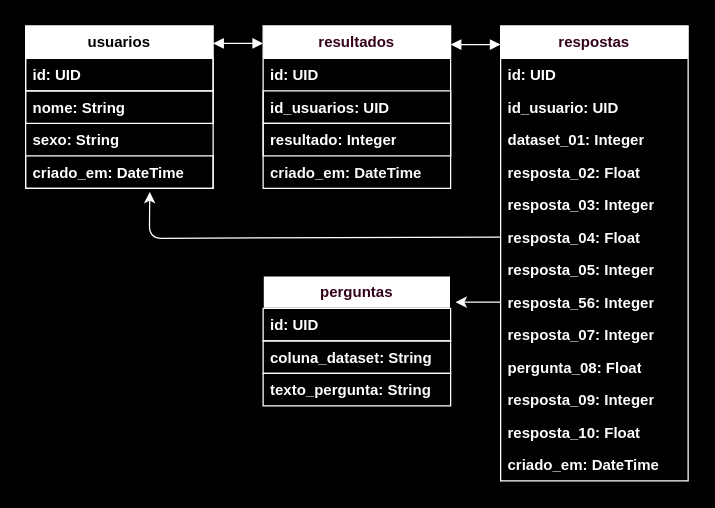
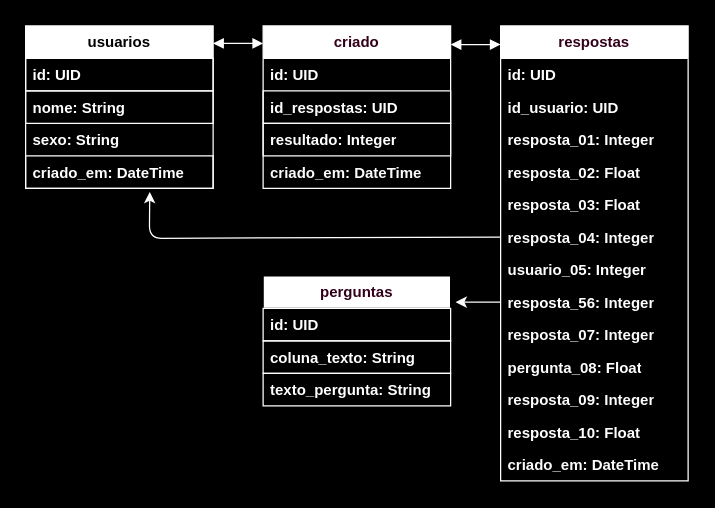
node "resultados": label "resultados" -> "criado"
node "id_usuarios: UID": label "id_usuarios: UID" -> "id_respostas: UID"
node "dataset_01: Integer": label "dataset_01: Integer" -> "resposta_01: Integer"
node "resposta_03: Integer": label "resposta_03: Integer" -> "resposta_03: Float"
node "resposta_04: Float": label "resposta_04: Float" -> "resposta_04: Integer"
node "resposta_05: Integer": label "resposta_05: Integer" -> "usuario_05: Integer"
node "coluna_dataset: String": label "coluna_dataset: String" -> "coluna_texto: String"
